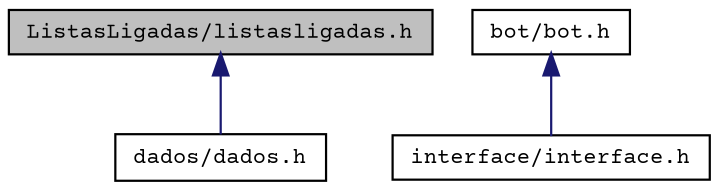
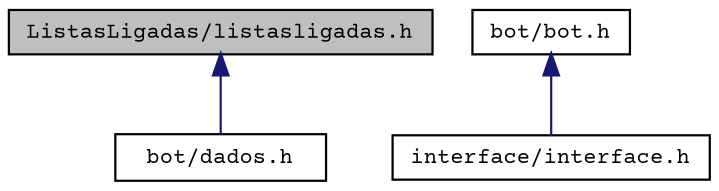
node "dados/dados.h": label "dados/dados.h" -> "bot/dados.h"
